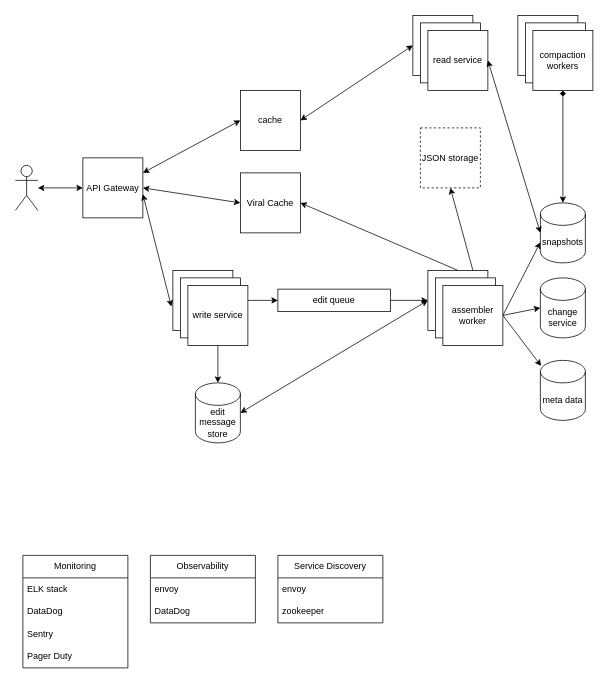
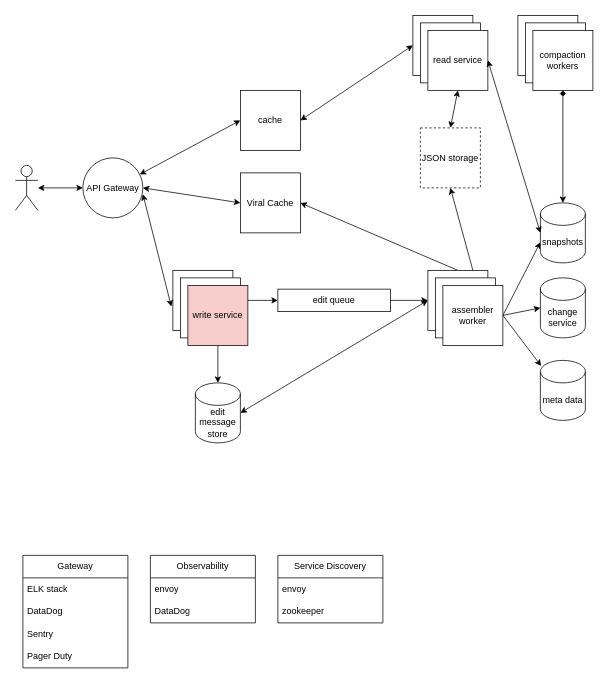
edge "read service" -- "JSON storage": added
node "API Gateway": shape rectangle -> ellipse
node "write service": fillcolor #ffffff -> #f8cecc
node "Monitoring": label "Monitoring" -> "Gateway"
